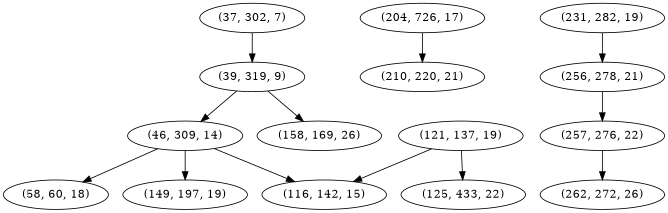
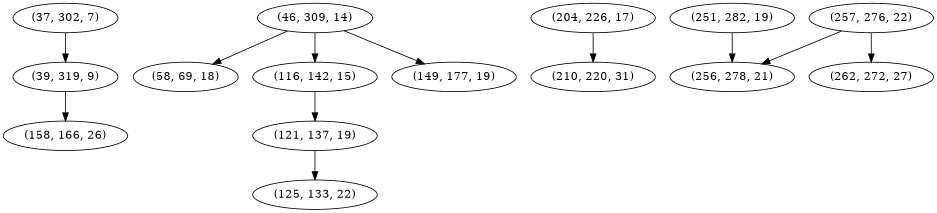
node "(204, 726, 17)": label "(204, 726, 17)" -> "(204, 226, 17)"
node "(231, 282, 19)": label "(231, 282, 19)" -> "(251, 282, 19)"
node "(210, 220, 21)": label "(210, 220, 21)" -> "(210, 220, 31)"
edge "(256, 278, 21)" -> "(257, 276, 22)": reversed
edge "(39, 319, 9)" -> "(46, 309, 14)": removed
node "(158, 169, 26)": label "(158, 169, 26)" -> "(158, 166, 26)"
edge "(121, 137, 19)" -> "(116, 142, 15)": reversed
node "(58, 60, 18)": label "(58, 60, 18)" -> "(58, 69, 18)"
node "(149, 197, 19)": label "(149, 197, 19)" -> "(149, 177, 19)"
node "(125, 433, 22)": label "(125, 433, 22)" -> "(125, 133, 22)"
node "(262, 272, 26)": label "(262, 272, 26)" -> "(262, 272, 27)"
